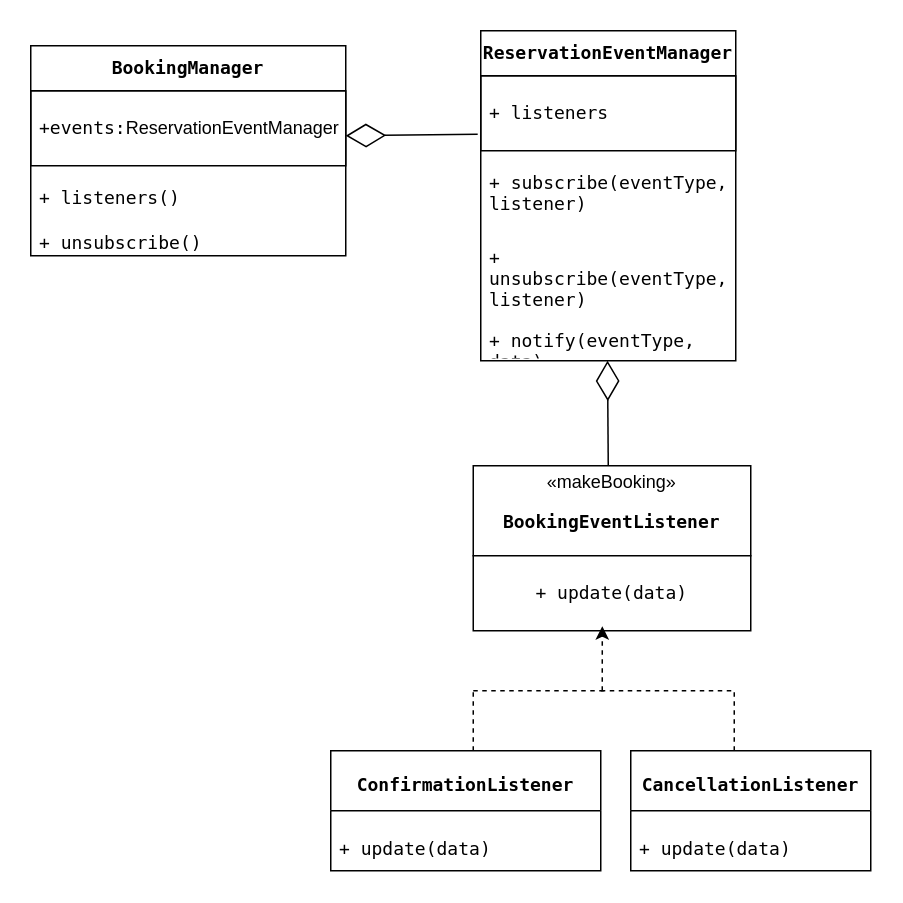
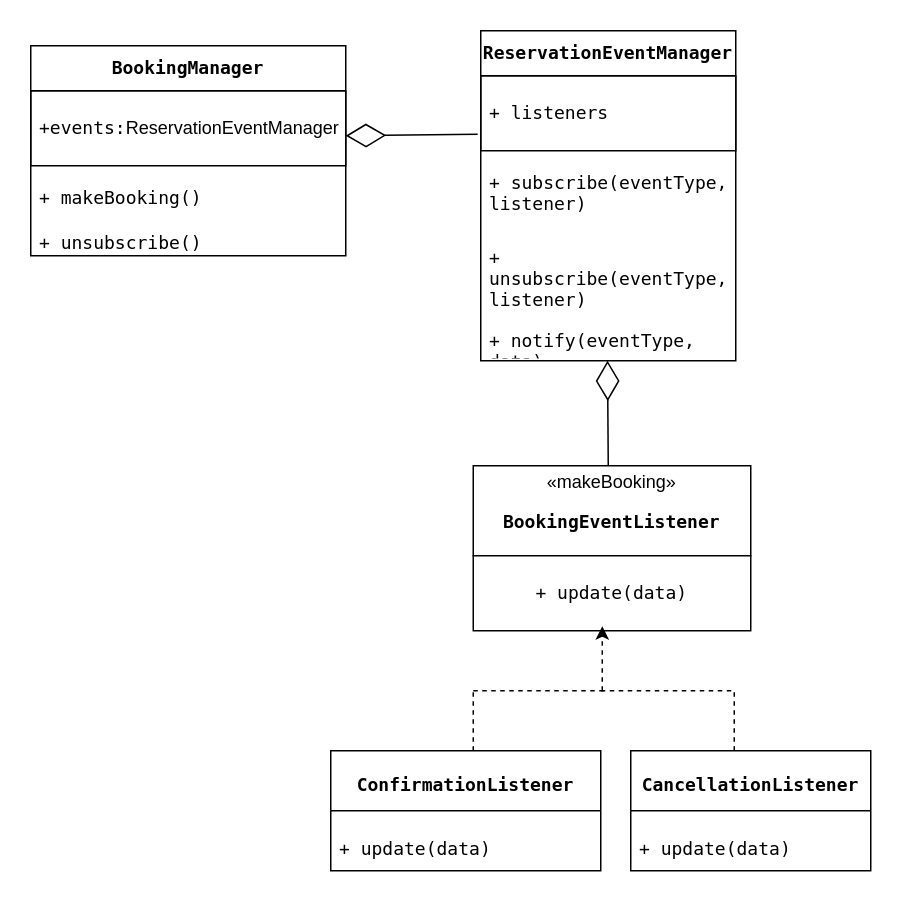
node "+ listeners()": label "+ listeners()" -> "+ makeBooking()"
